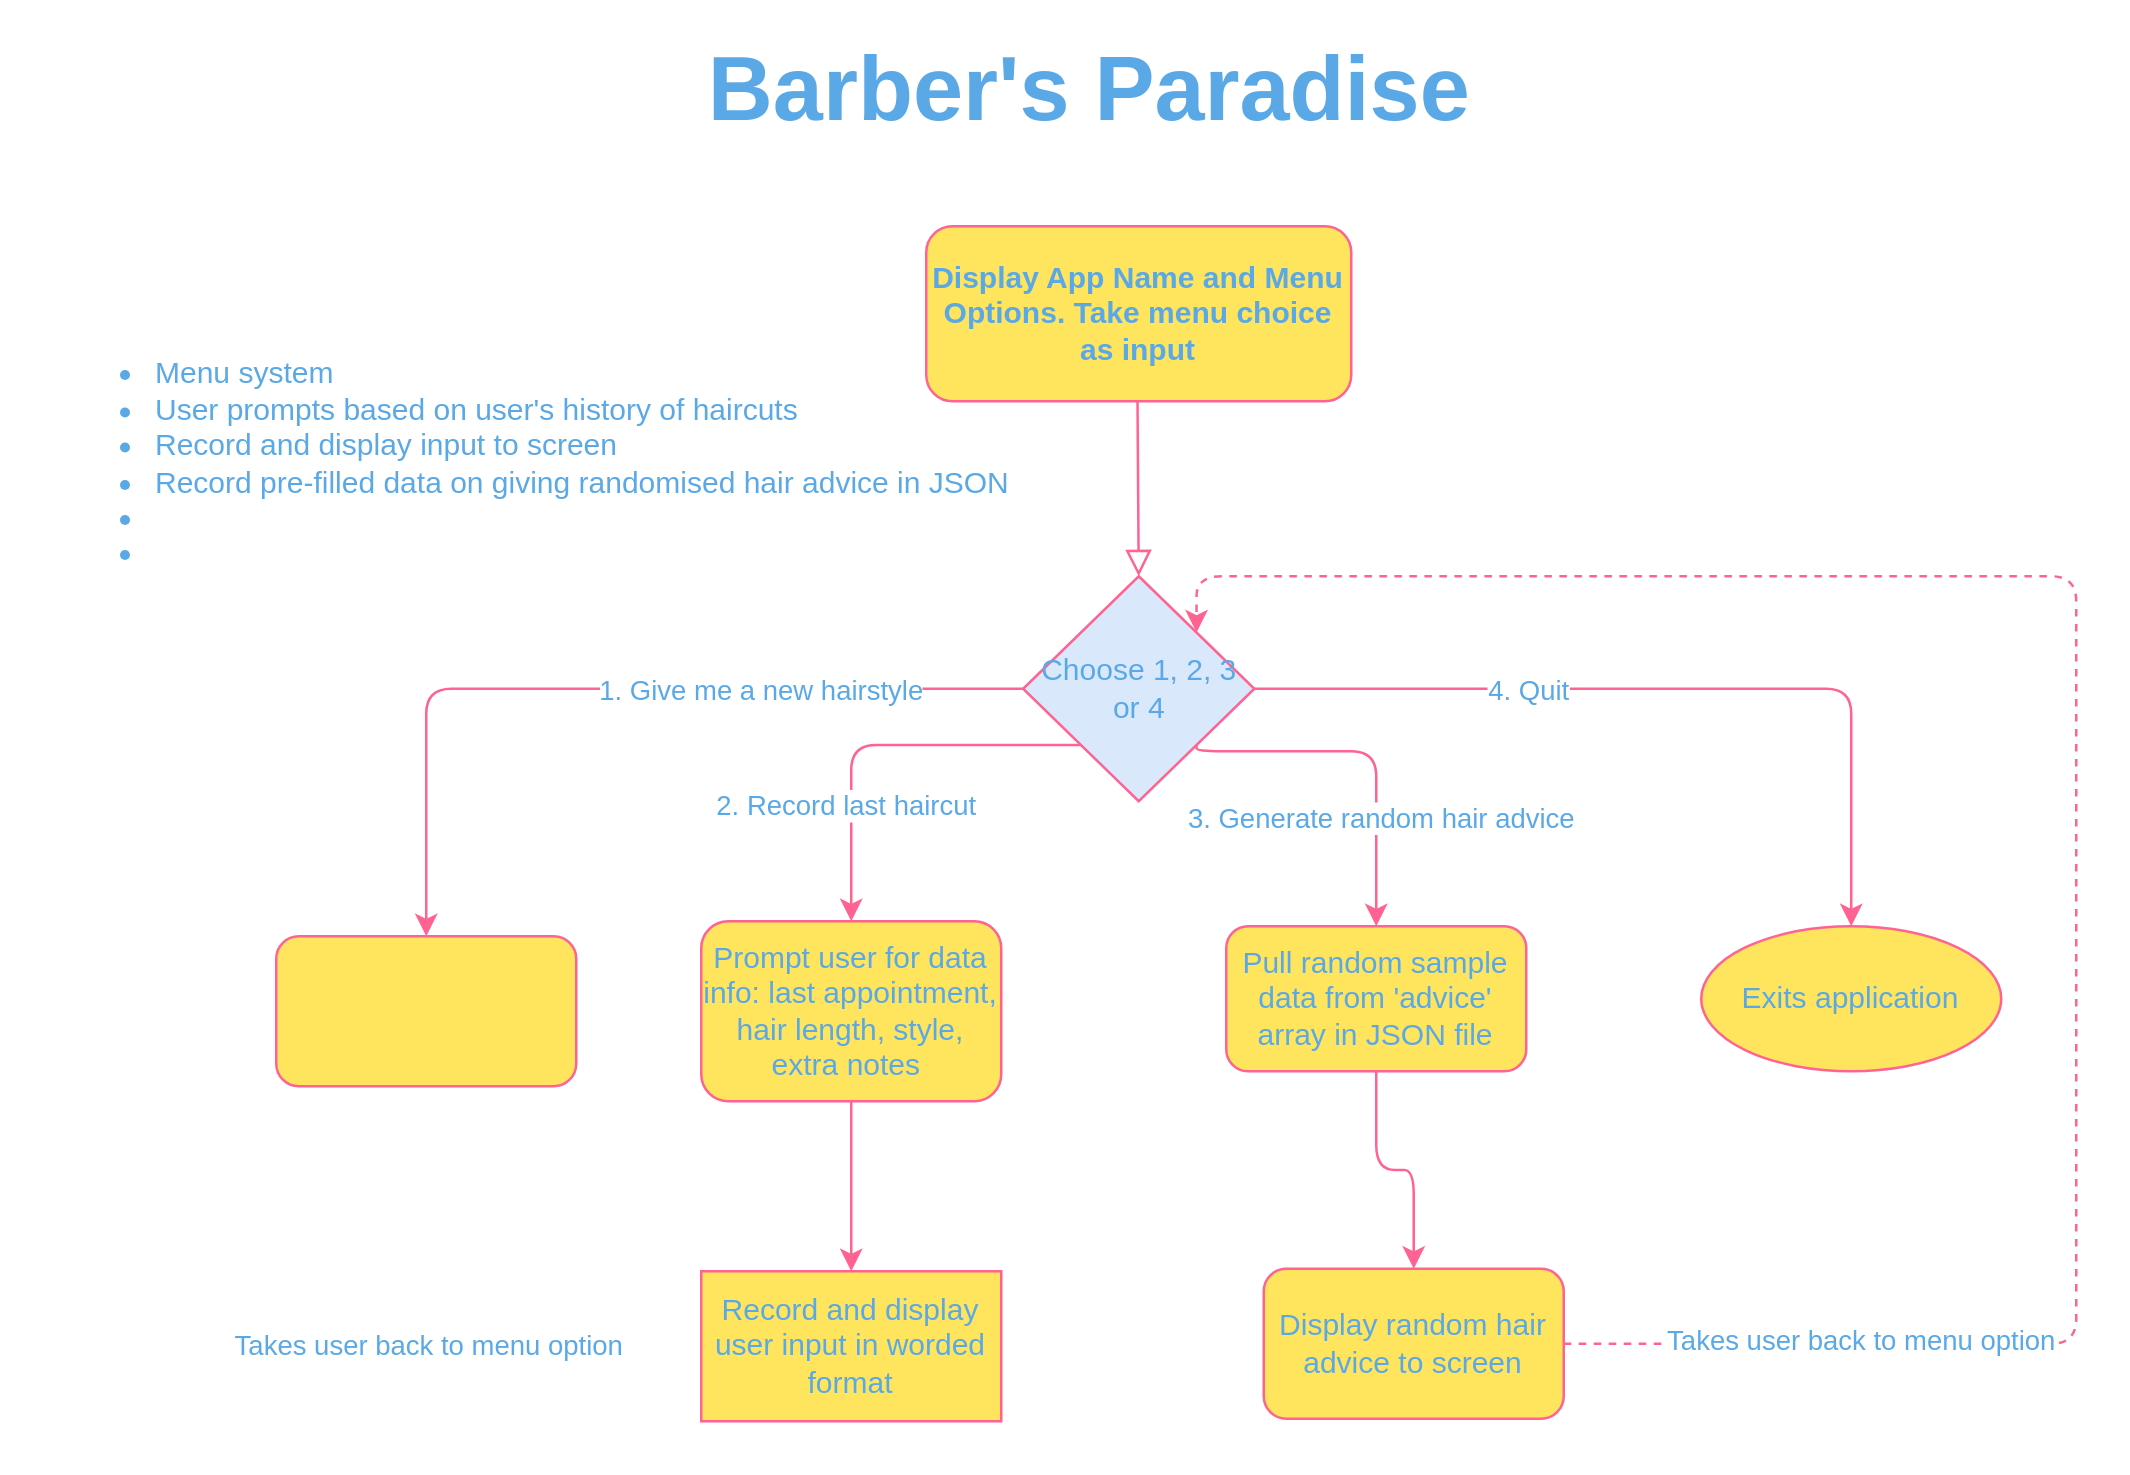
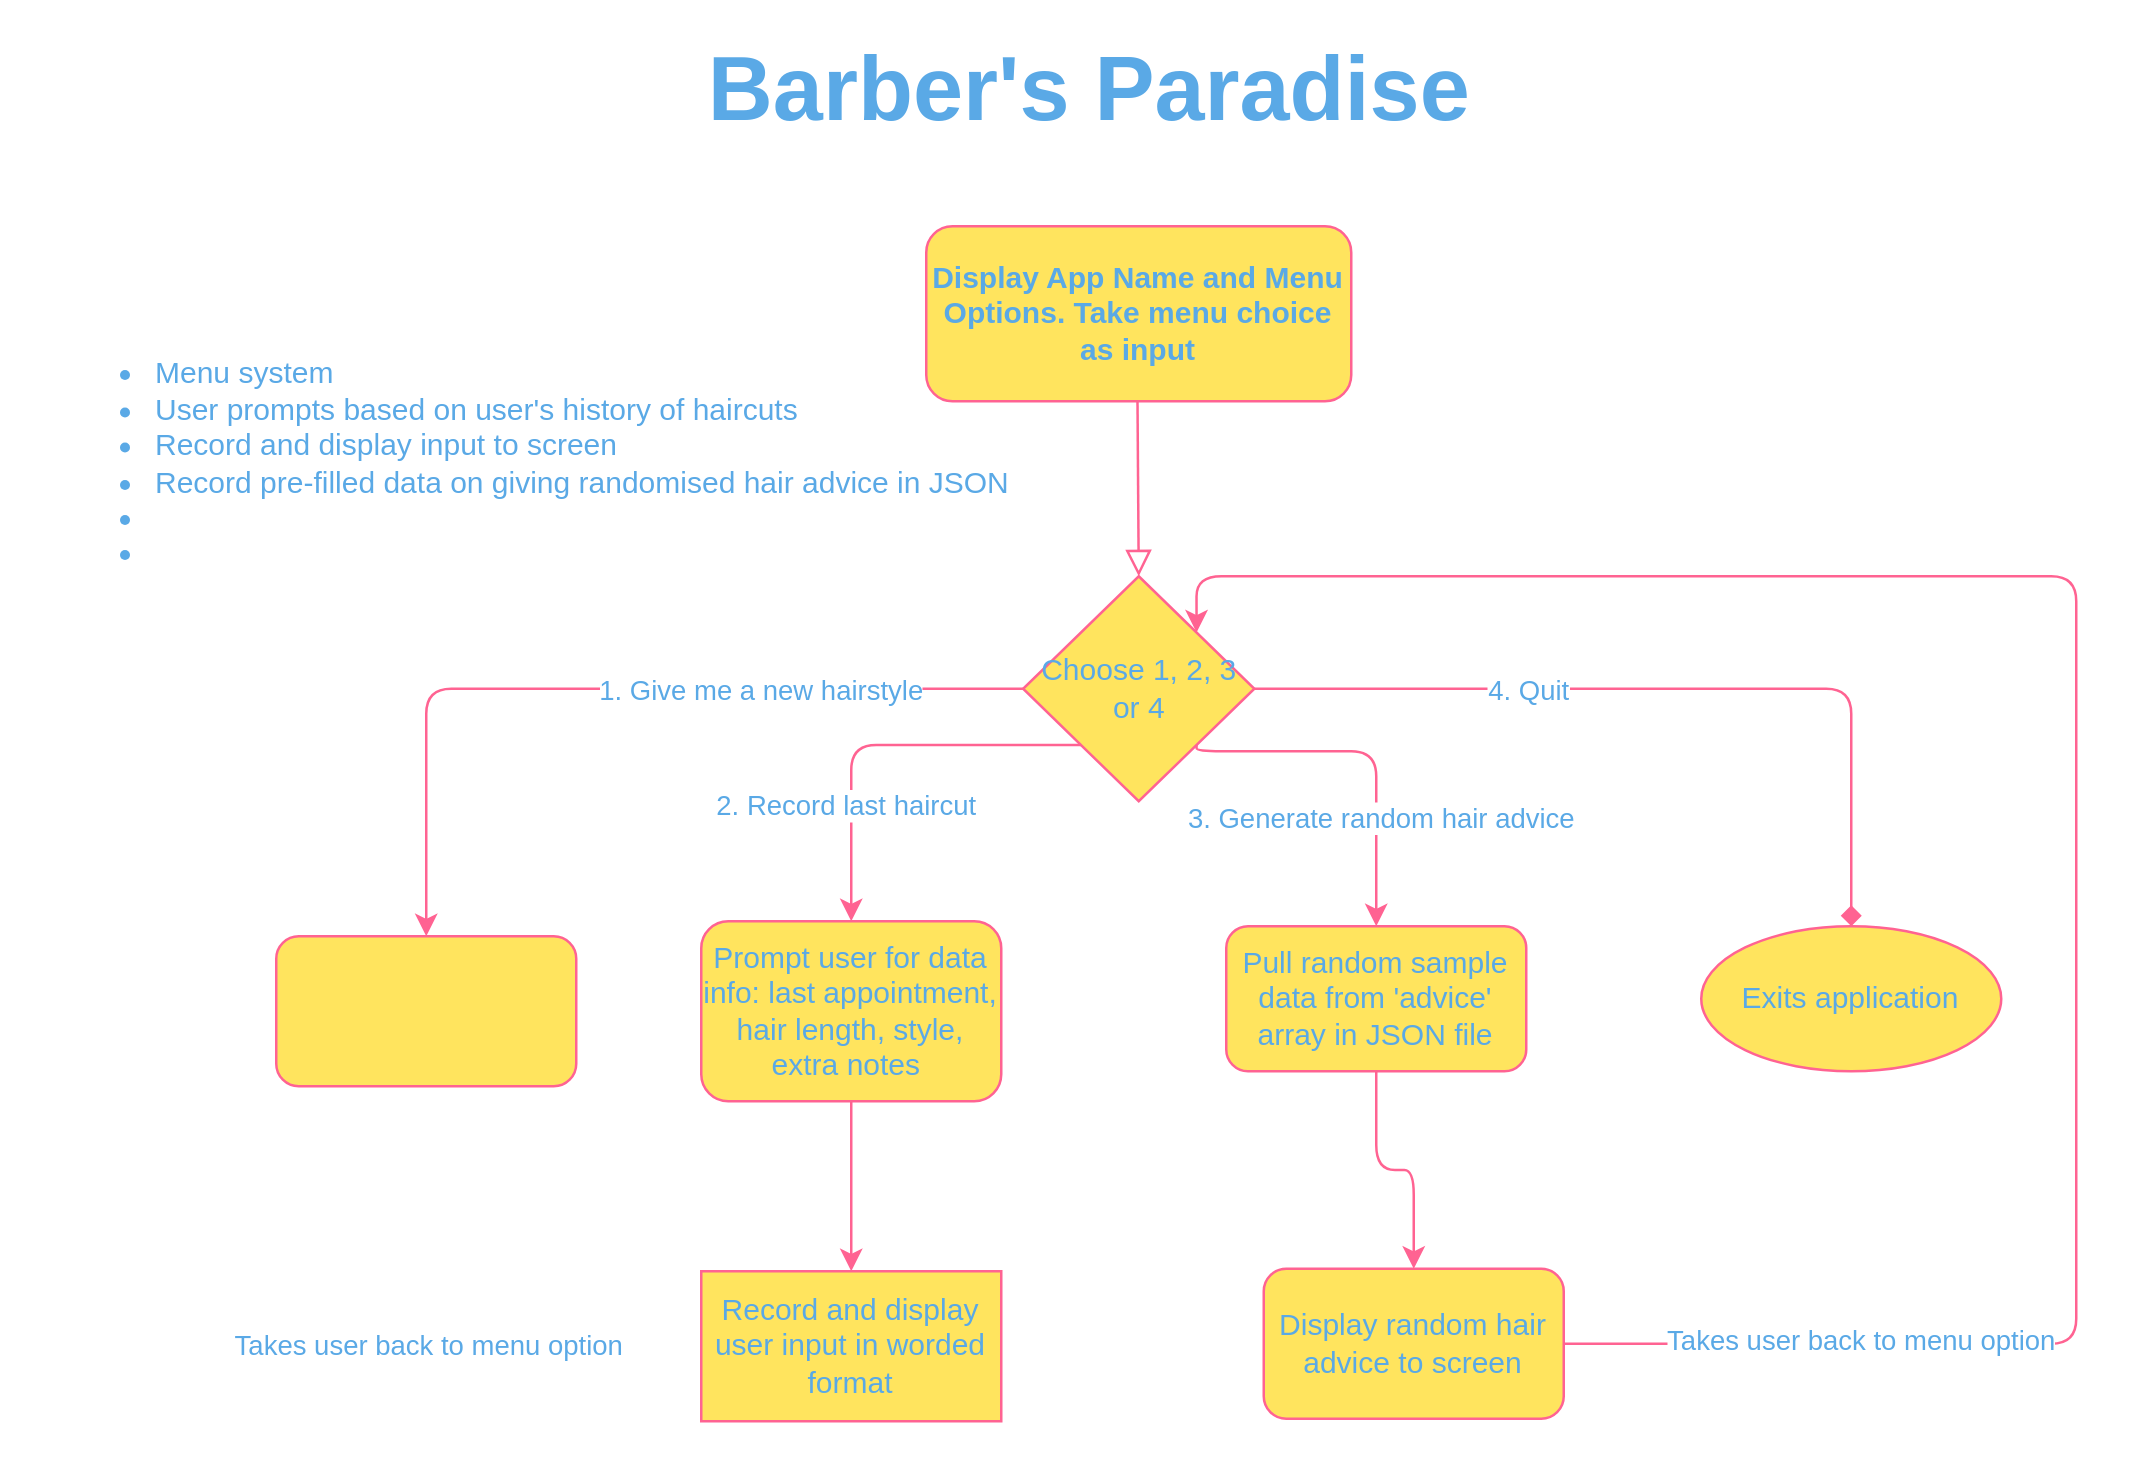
edge "Display random hair advice to screen" -> "Choose 1, 2, 3 or 4": style dashed -> solid
node "Choose 1, 2, 3 or 4": fillcolor #dae8fc -> #ffe45e
edge "Choose 1, 2, 3 or 4" -> "Exits application": arrowhead classic -> diamond
